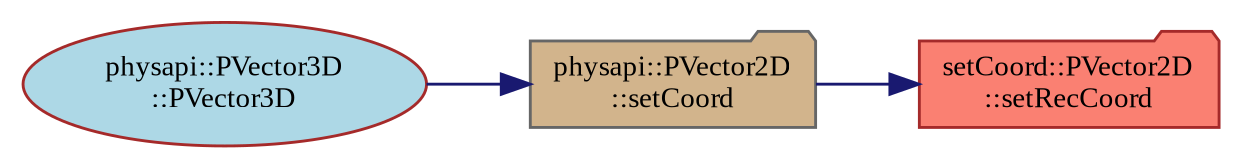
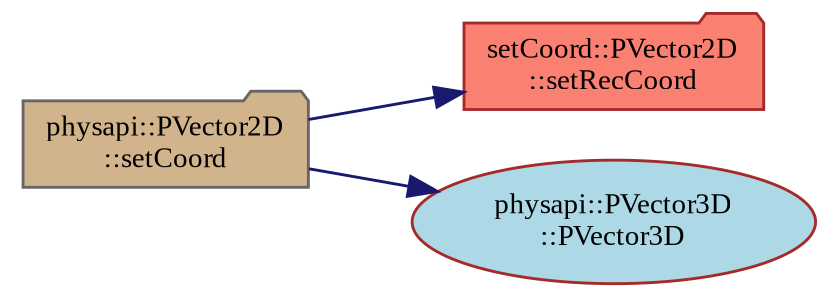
edge "physapi::PVector3D ::PVector3D" -> "physapi::PVector2D ::setCoord": reversed
